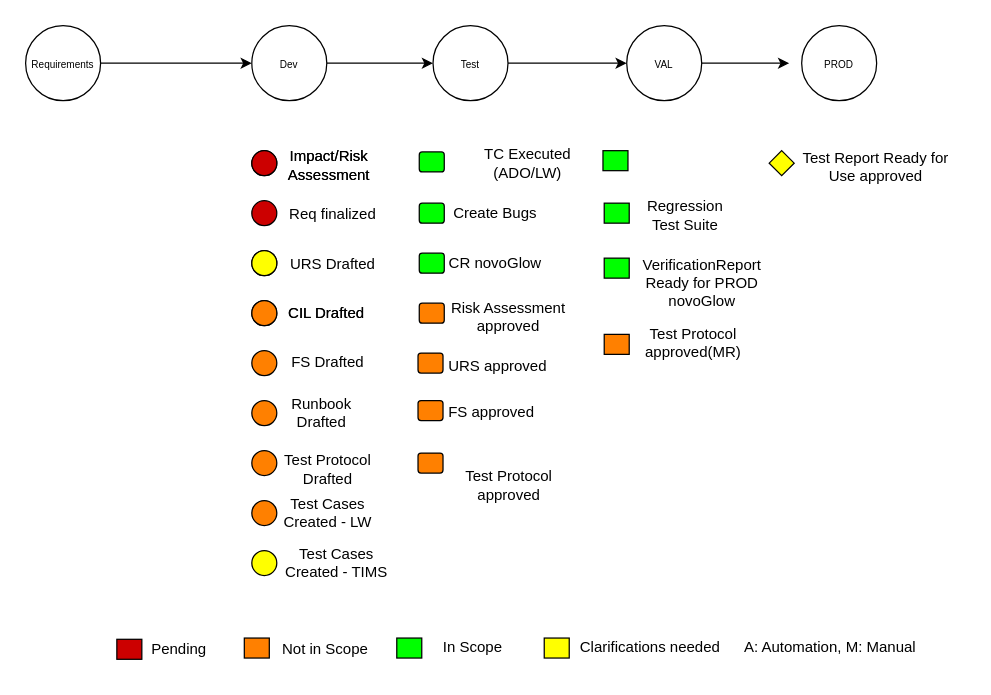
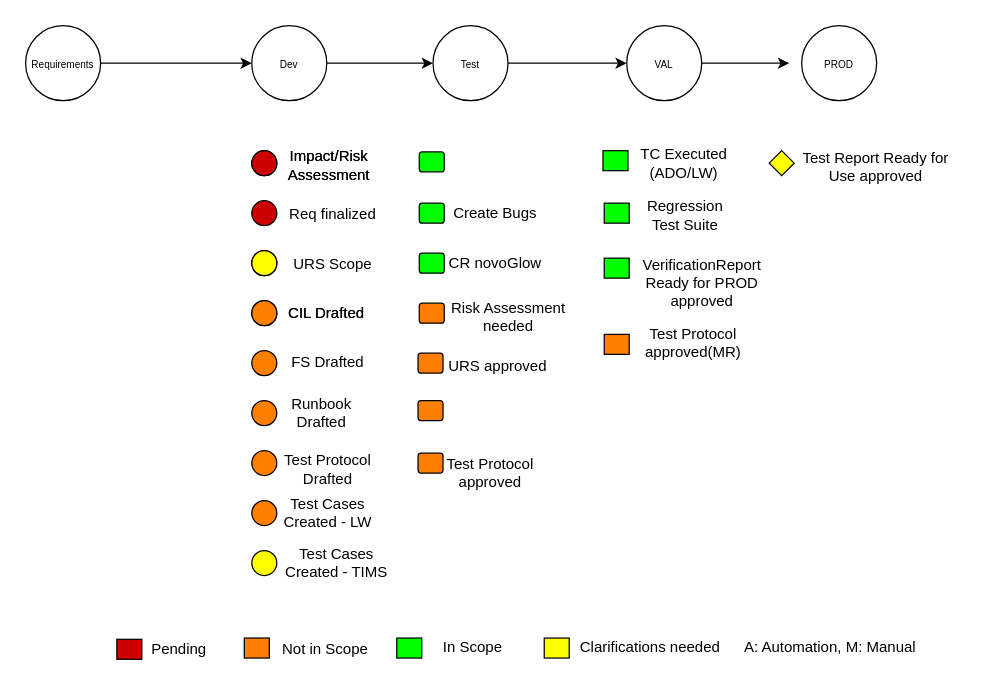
node "TC Executed (ADO/LW)": moved (528, 163) -> (684, 163)
node "URS Drafted": label "URS Drafted" -> "URS Scope"
node "VerificationReport Ready for PROD novoGlow": label "VerificationReport Ready for PROD novoGlow" -> "VerificationReport Ready for PROD approved"
node "Risk Assessment approved": label "Risk Assessment approved" -> "Risk Assessment needed"
node "FS approved": removed
node "Test Protocol approved": moved (509, 486) -> (491, 473)
